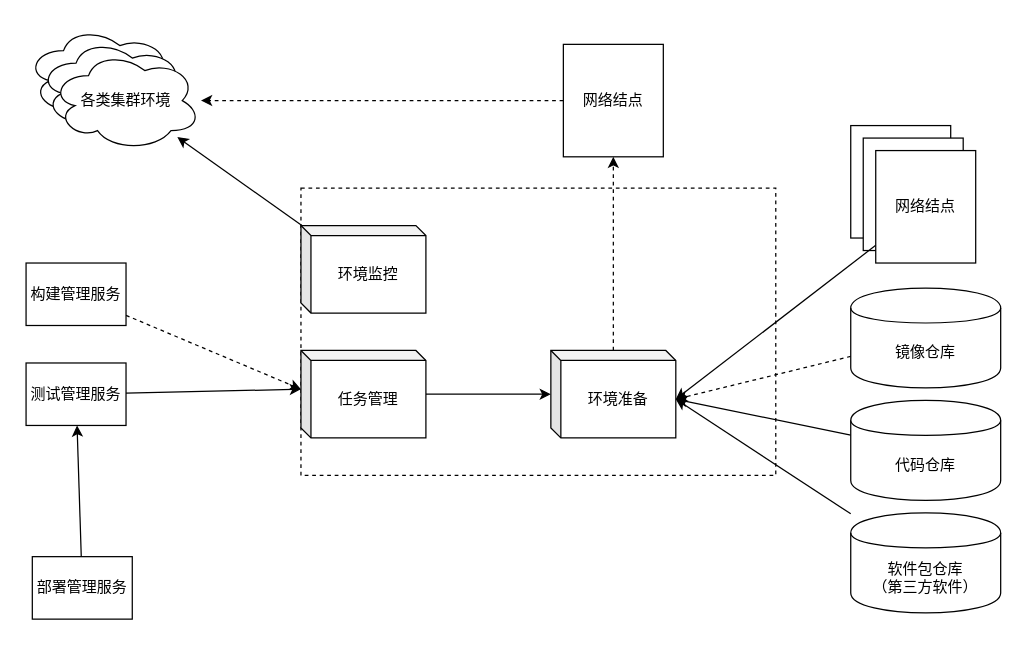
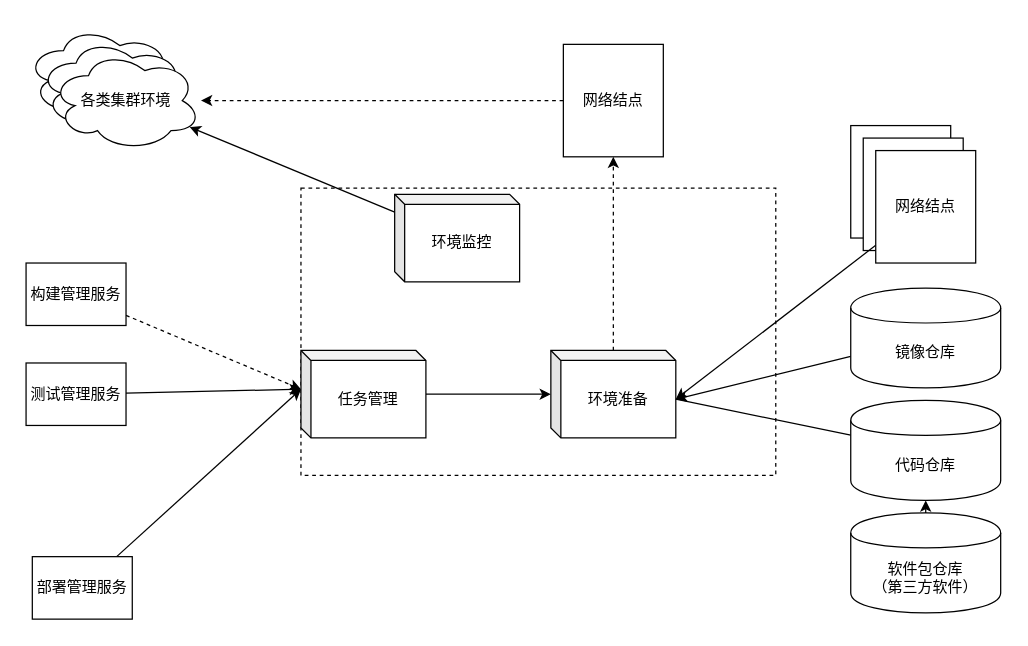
node "环境监控": moved (363, 269) -> (457, 238)
edge "镜像仓库" -> "环境准备": style dashed -> solid
edge "代码仓库" -> "环境准备": arrowhead classic -> none
edge "软件包仓库 （第三方软件）" -> "环境准备": now "软件包仓库 （第三方软件）" -> "代码仓库"
edge "部署管理服务" -> "测试管理服务": now "部署管理服务" -> "任务管理"
